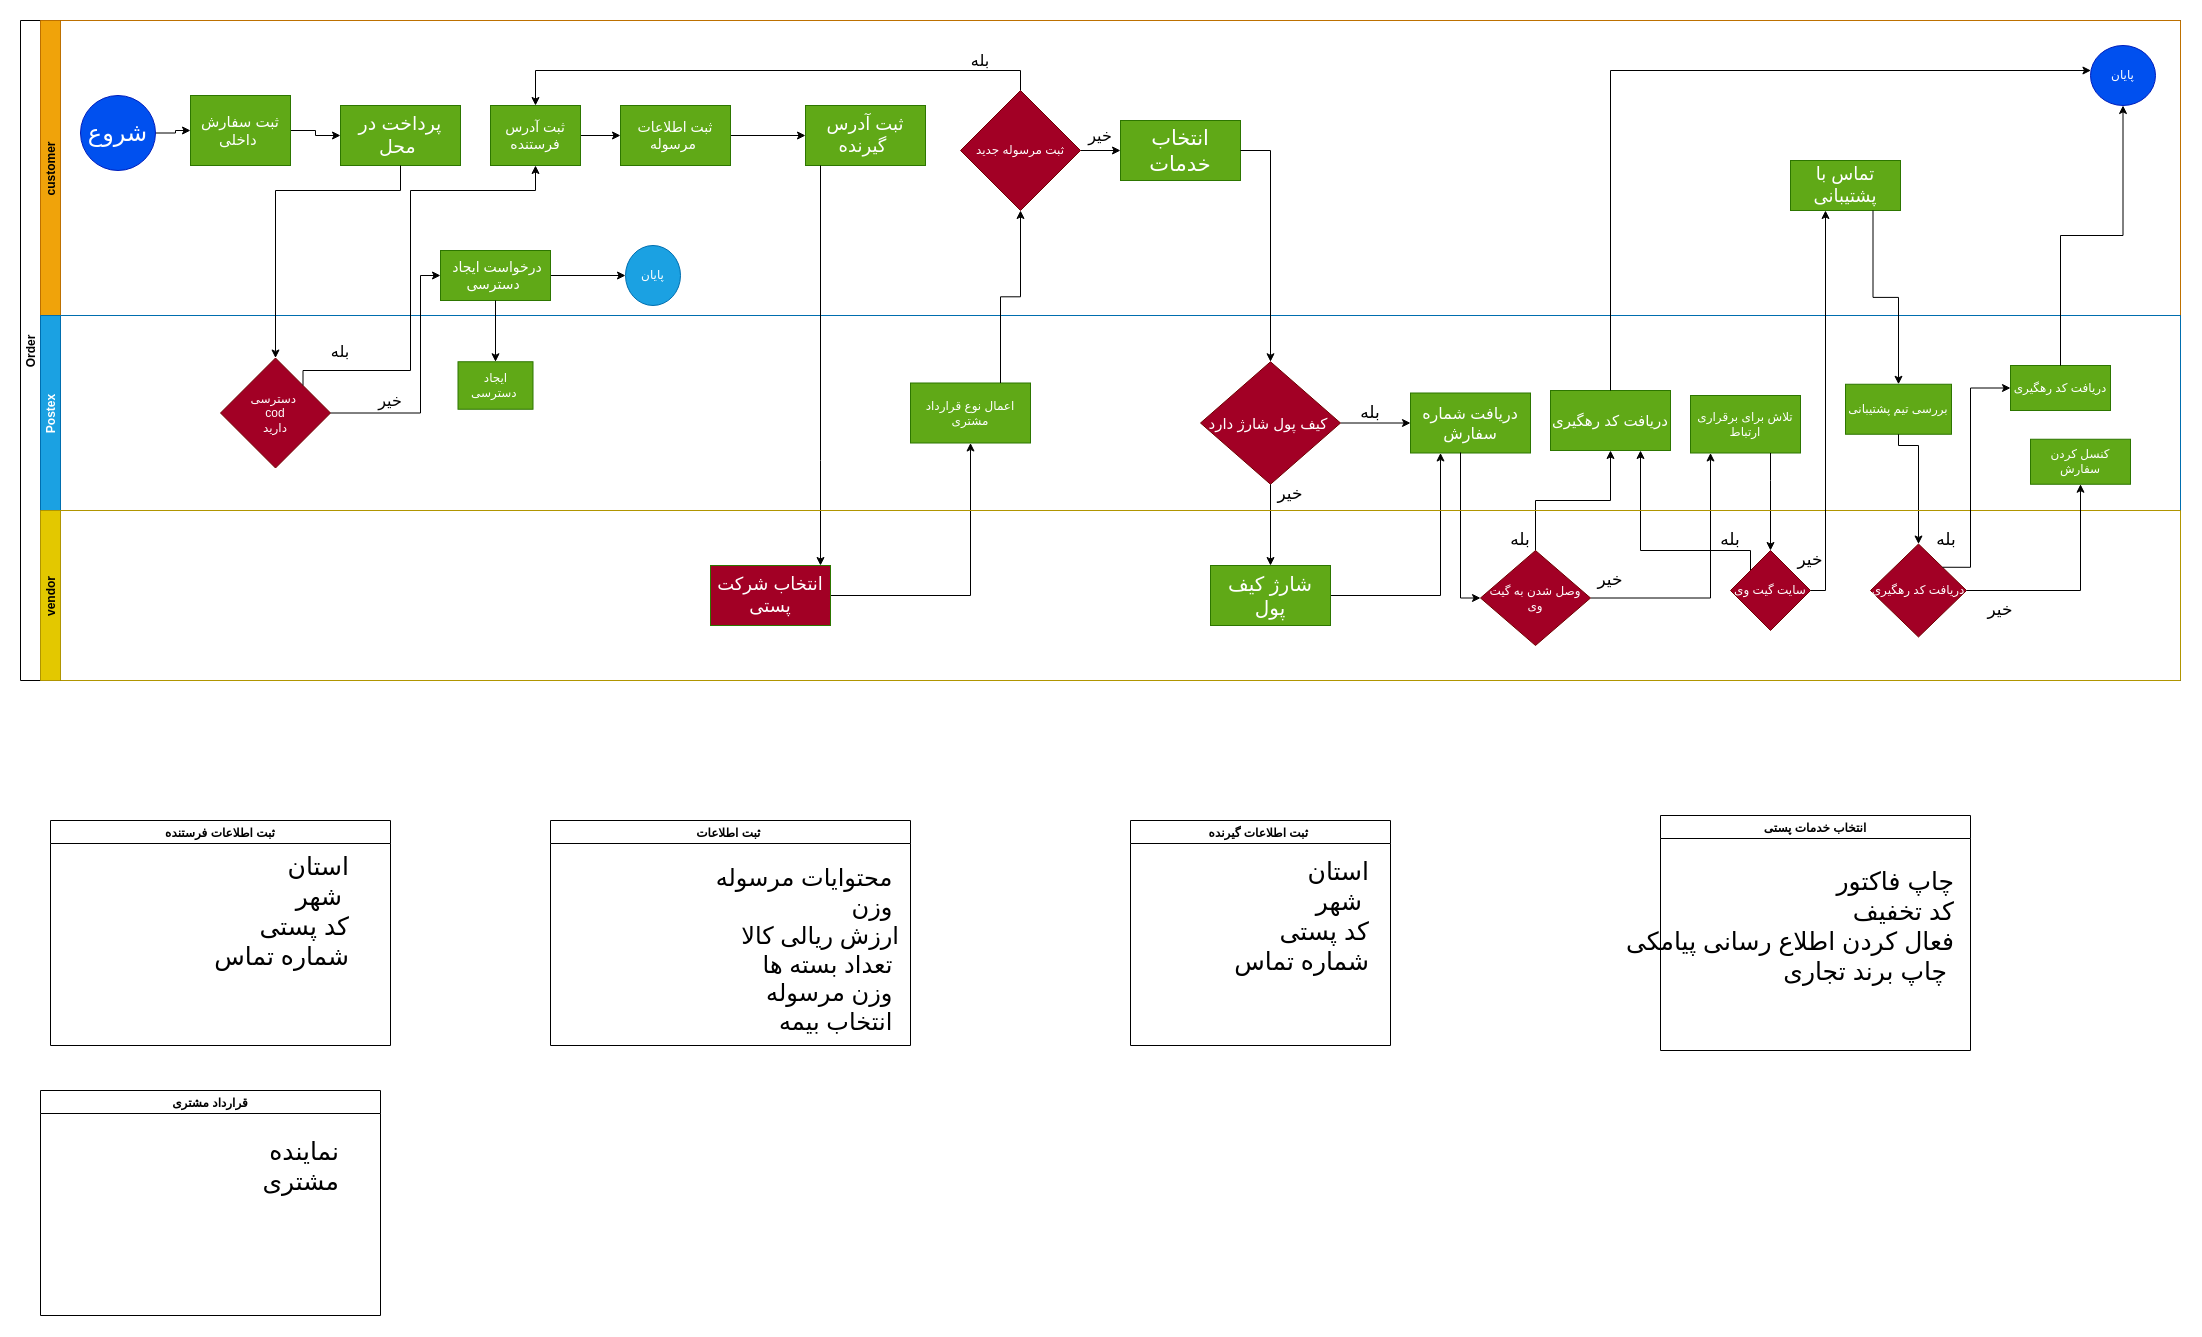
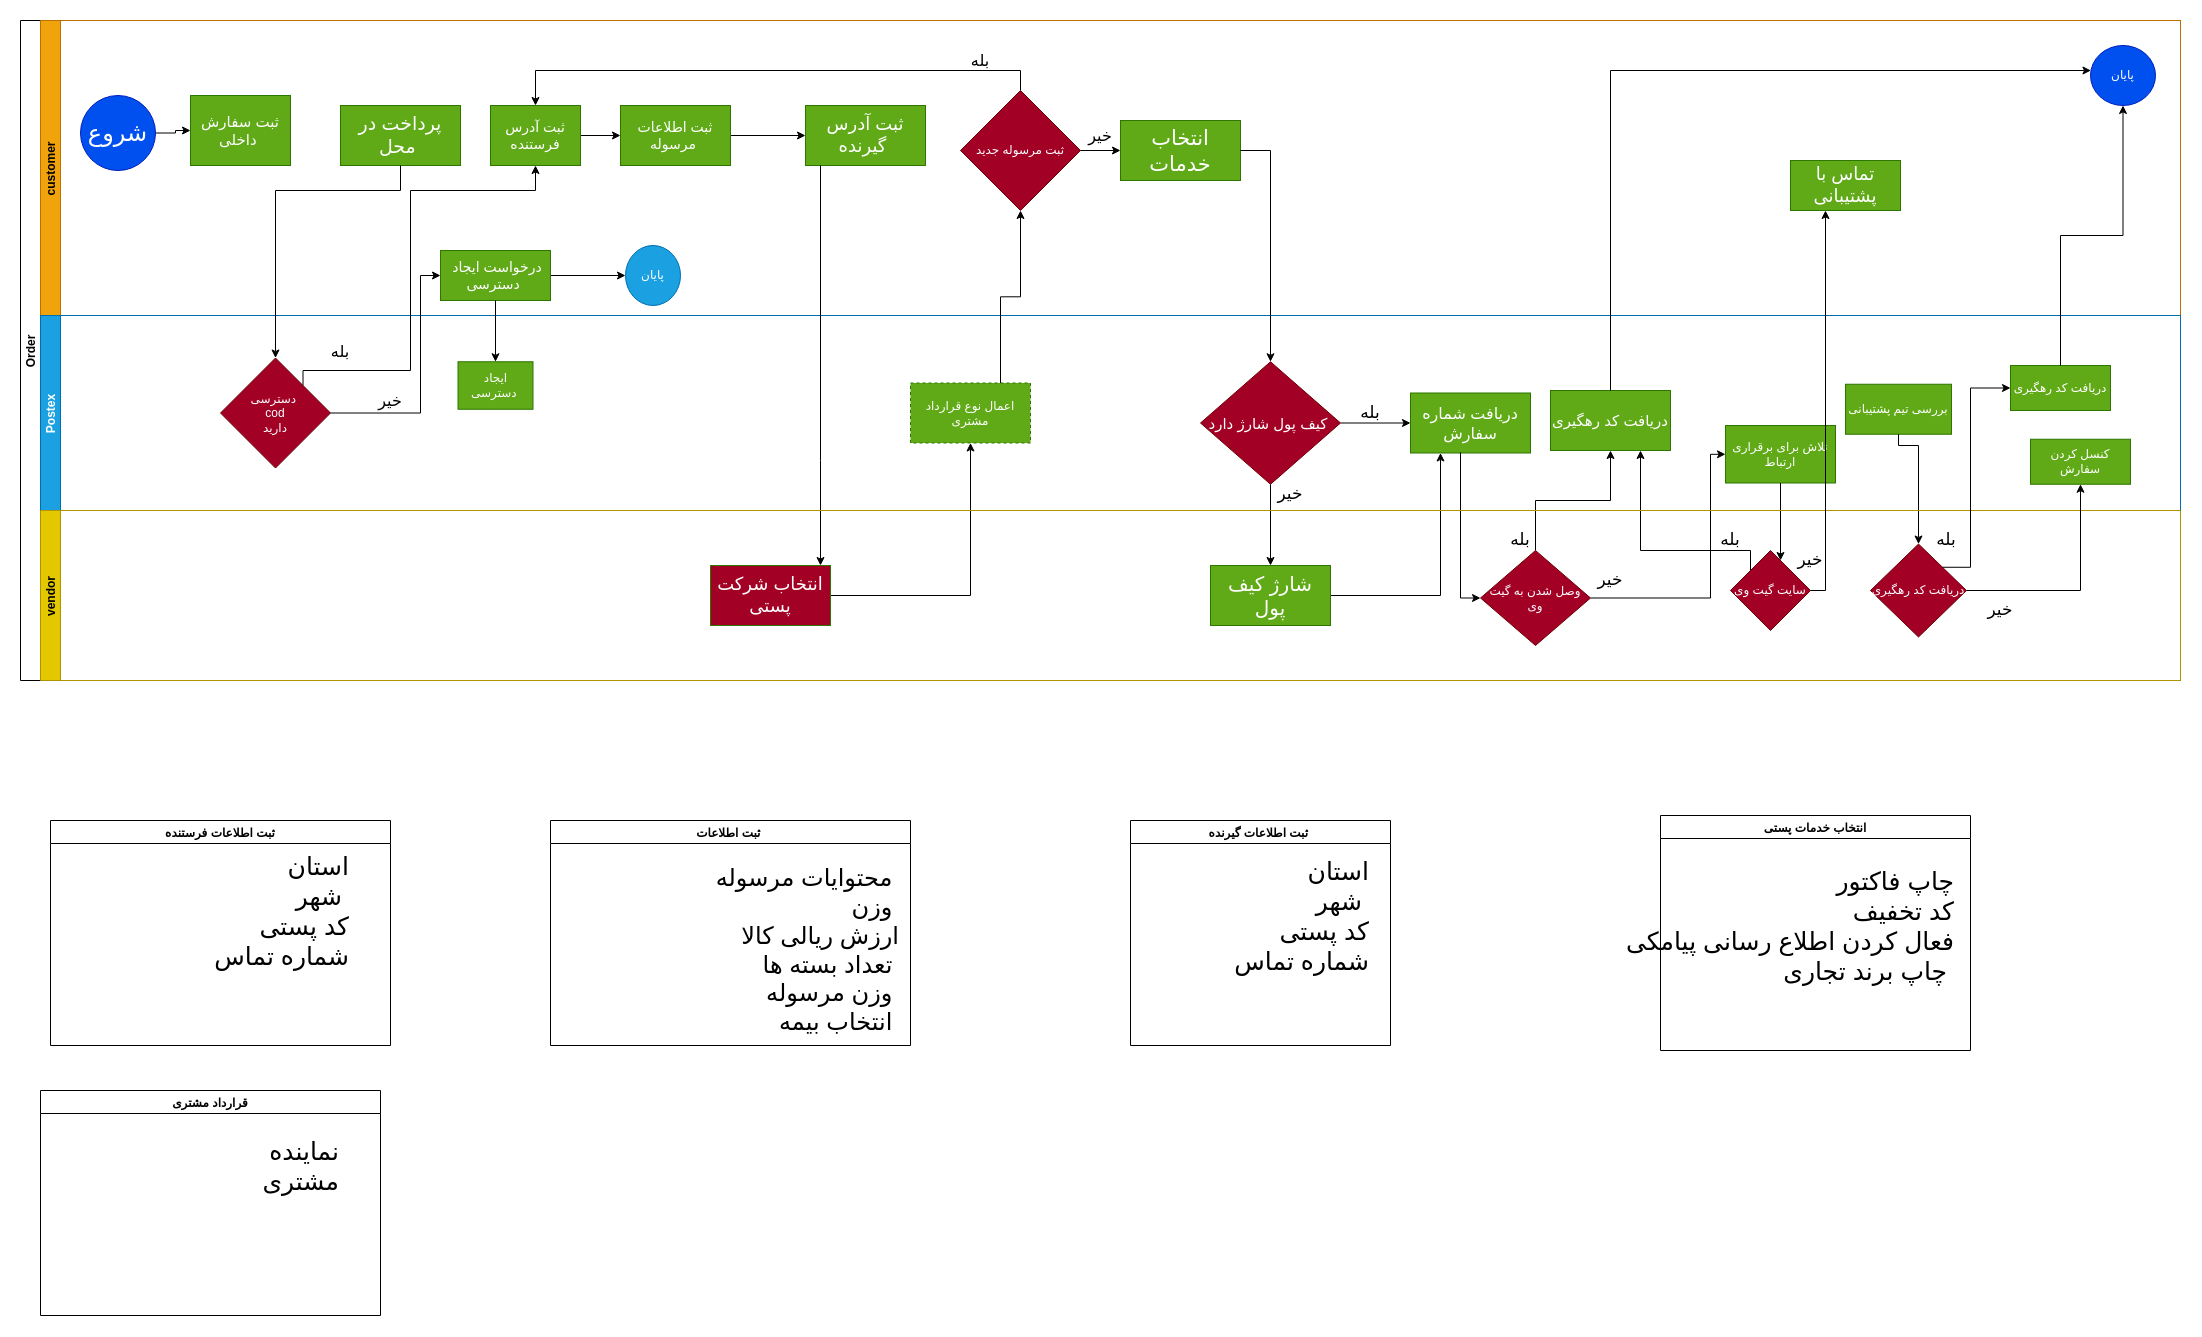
edge "ثبت سفارش داخلی" -> "پرداخت در محل": removed
edge "تماس با پشتیبانی" -> "بررسی تیم پشتیبانی": removed
node "اعمال نوع قرارداد مشتری": style solid -> dashed
node "تلاش برای برقراری ارتباط": moved (1746, 424) -> (1781, 454)
